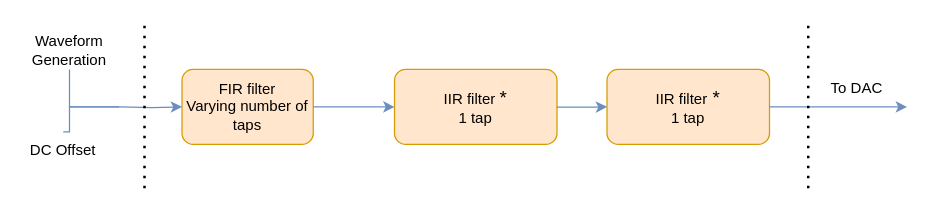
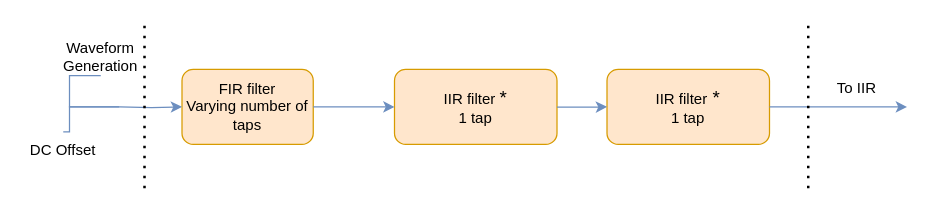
node "Waveform Generation": moved (69, 51) -> (101, 57)
node "To DAC": label "To DAC" -> "To IIR"
